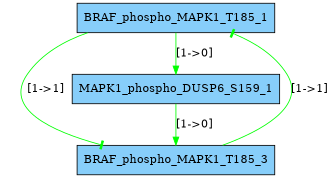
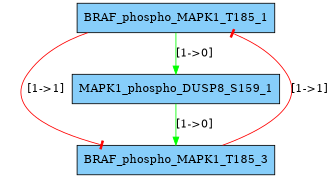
node "MAPK1_phospho_DUSP6_S159_1": label "MAPK1_phospho_DUSP6_S159_1" -> "MAPK1_phospho_DUSP8_S159_1"
edge "BRAF_phospho_MAPK1_T185_1" -> "BRAF_phospho_MAPK1_T185_3": color green -> red
edge "BRAF_phospho_MAPK1_T185_3" -> "BRAF_phospho_MAPK1_T185_1": color green -> red
